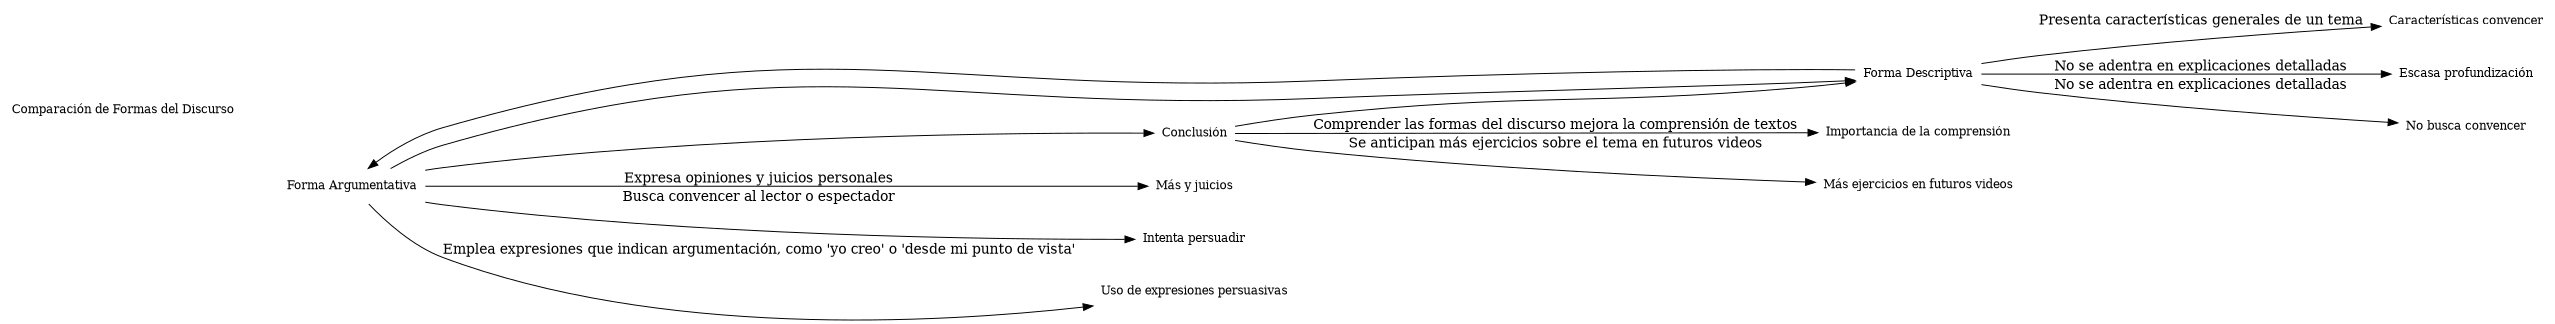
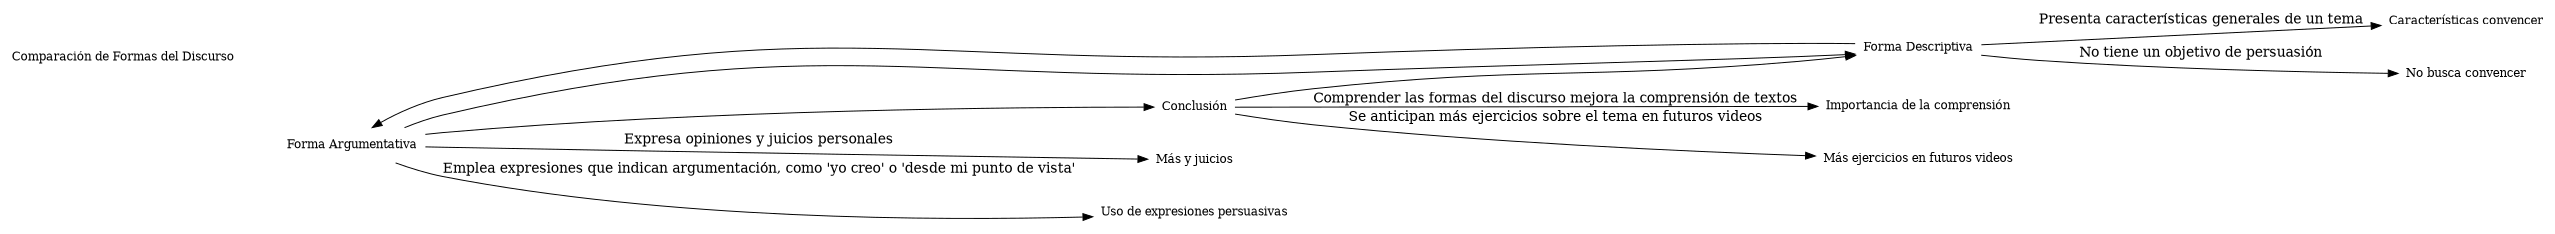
node "Escasa profundización": removed
edge "Forma Descriptiva" -> "No busca convencer": label "No se adentra en explicaciones detalladas" -> "No tiene un objetivo de persuasión"
node "Intenta persuadir": removed
